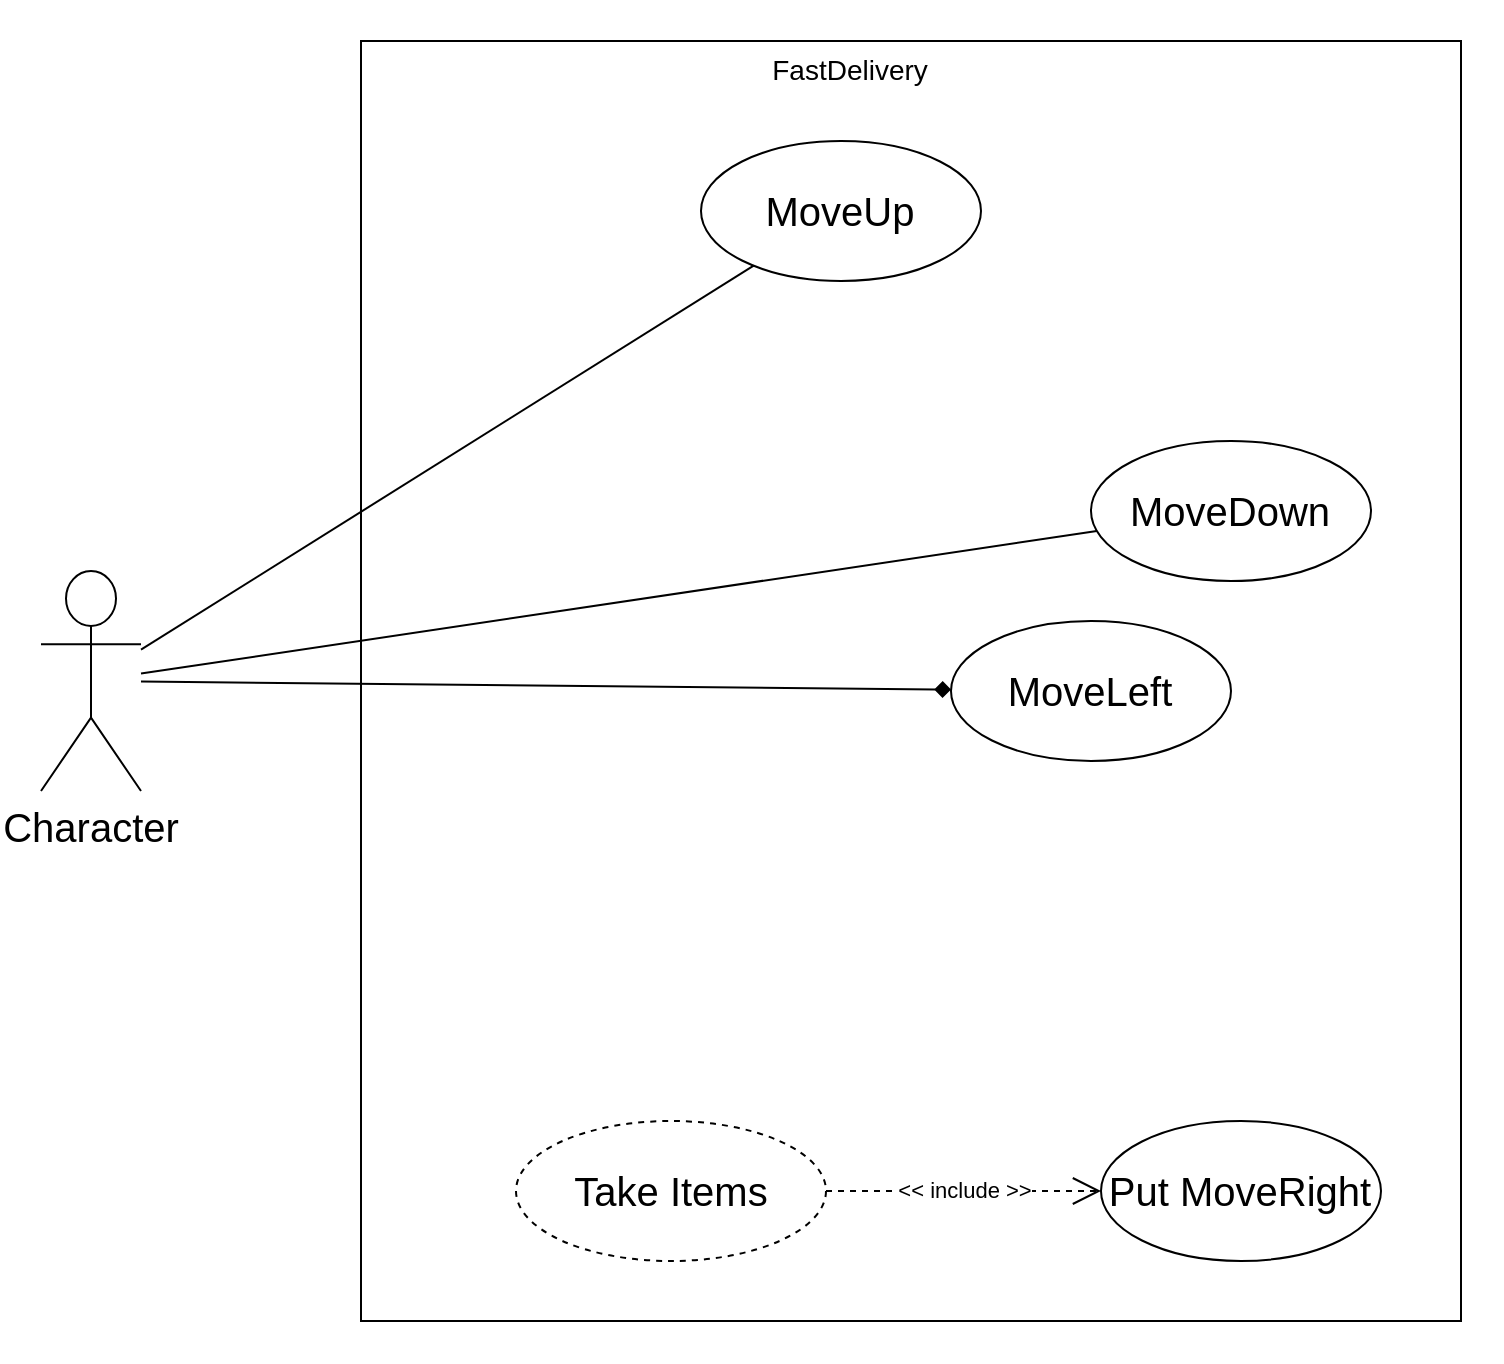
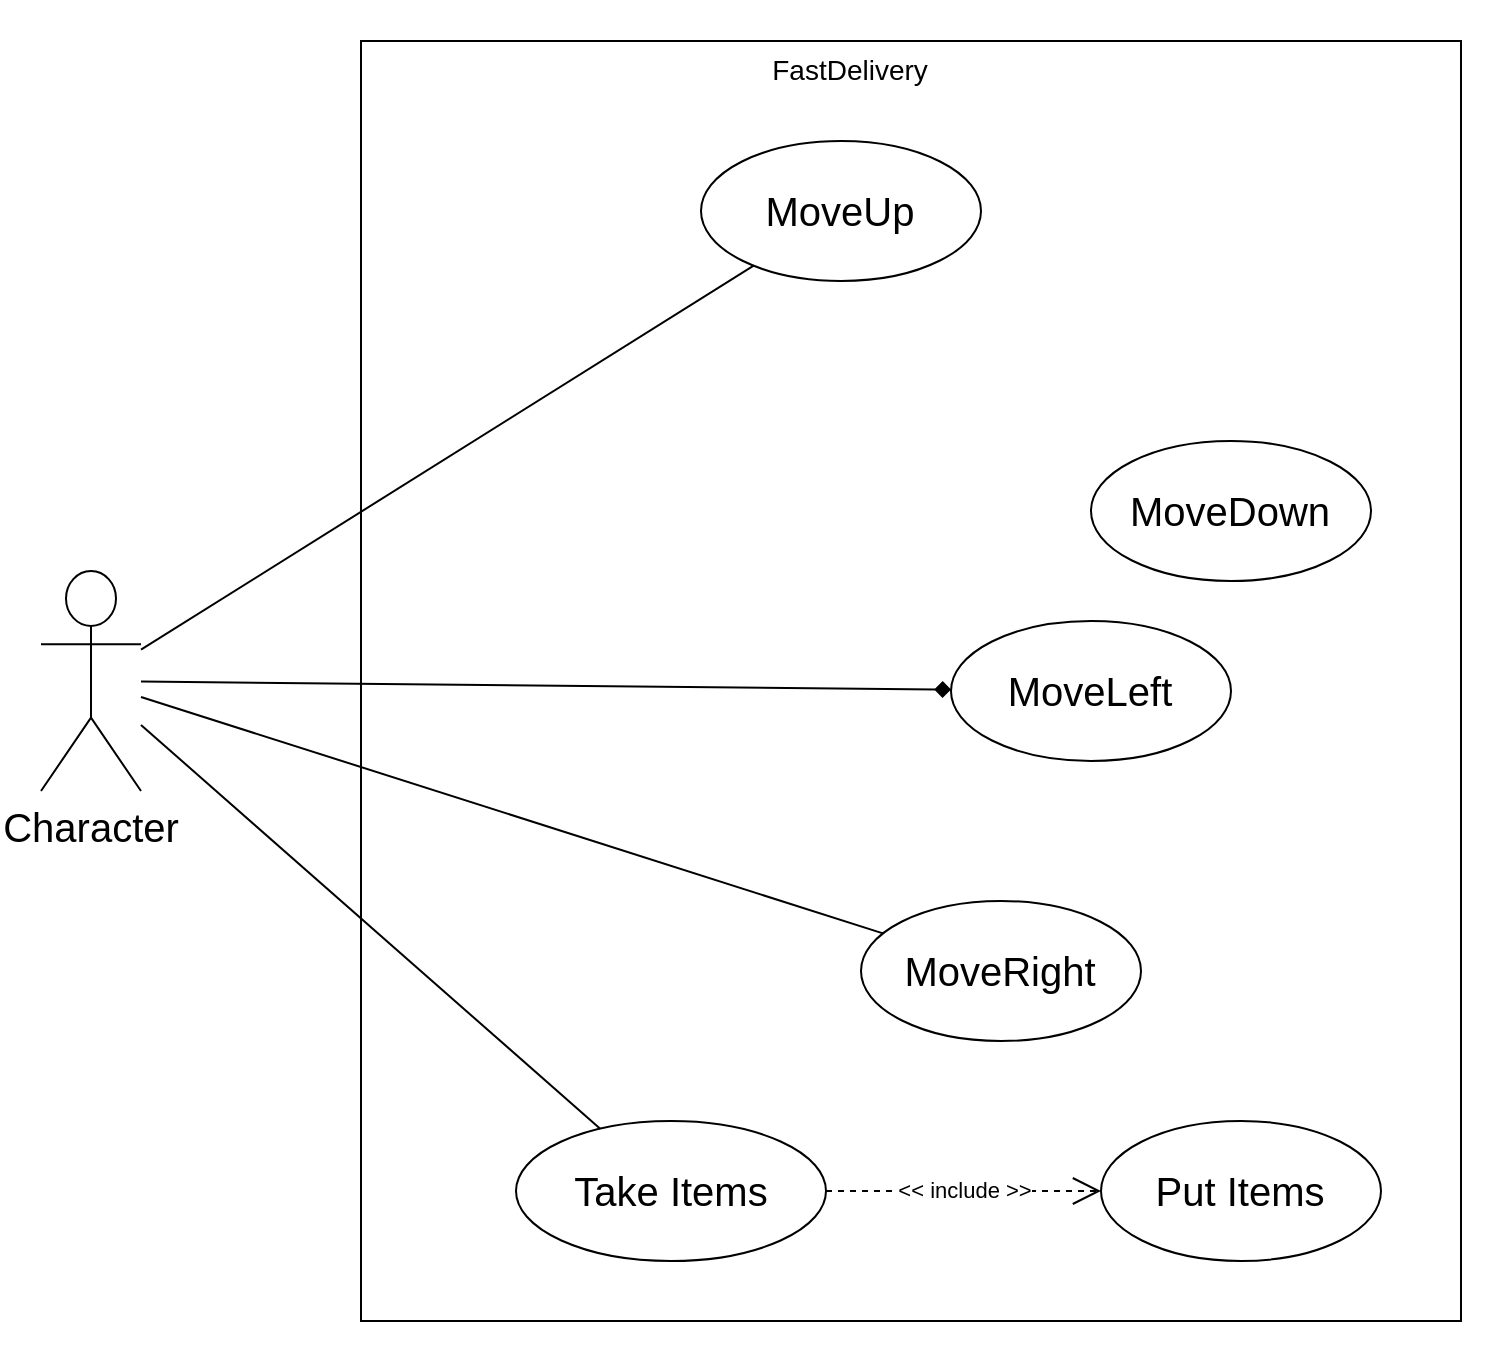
edge "MoveDown" -- "Character": now "Take Items" -- "Character"
edge "Character" -- "MoveRight": added
node "MoveRight": added
node "Take Items": style dashed -> solid
node "Put MoveRight": label "Put MoveRight" -> "Put Items"
